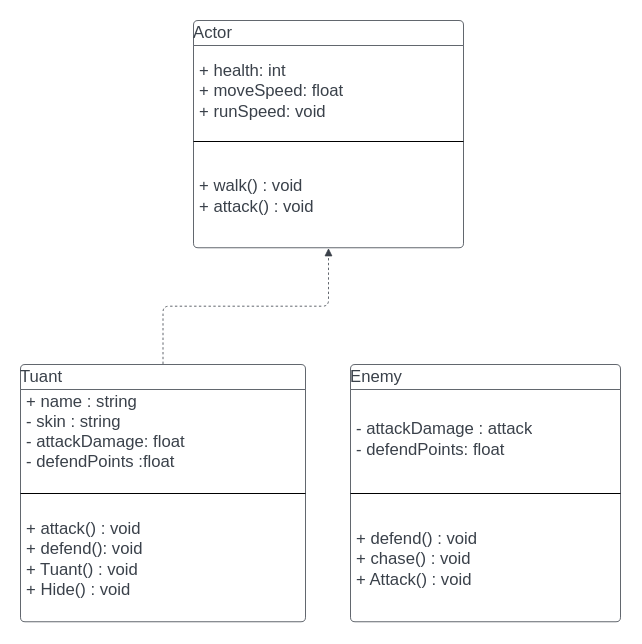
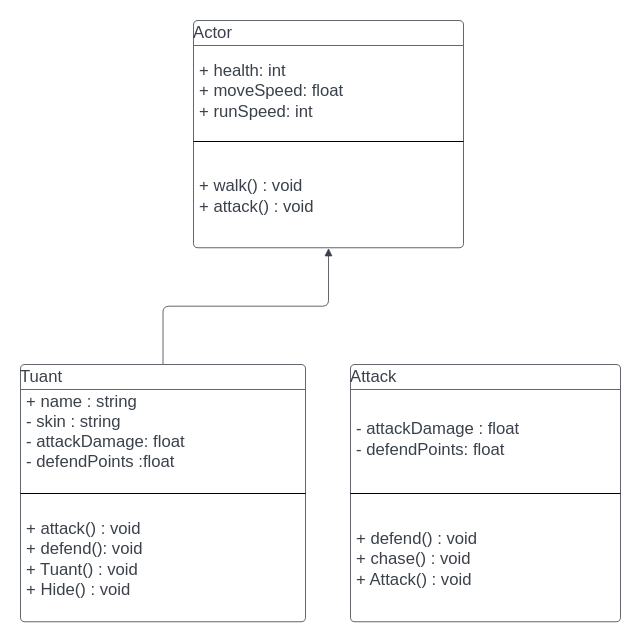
node "+ health: int + moveSpeed: float + runSpeed: void": label "+ health: int + moveSpeed: float + runSpeed: void" -> "+ health: int + moveSpeed: float + runSpeed: int"
edge "Tuant" -> "Actor": style dashed -> solid
node "Enemy": label "Enemy" -> "Attack"
node "- attackDamage : attack - defendPoints: float": label "- attackDamage : attack - defendPoints: float" -> "- attackDamage : float - defendPoints: float"
